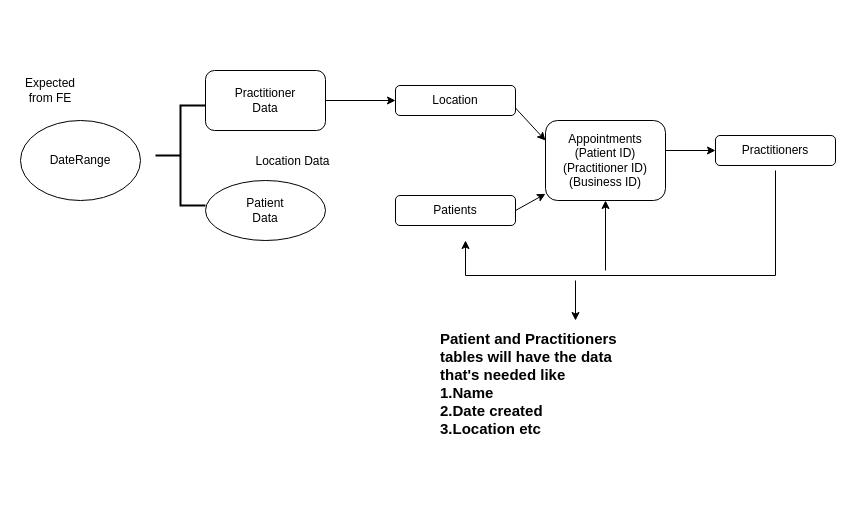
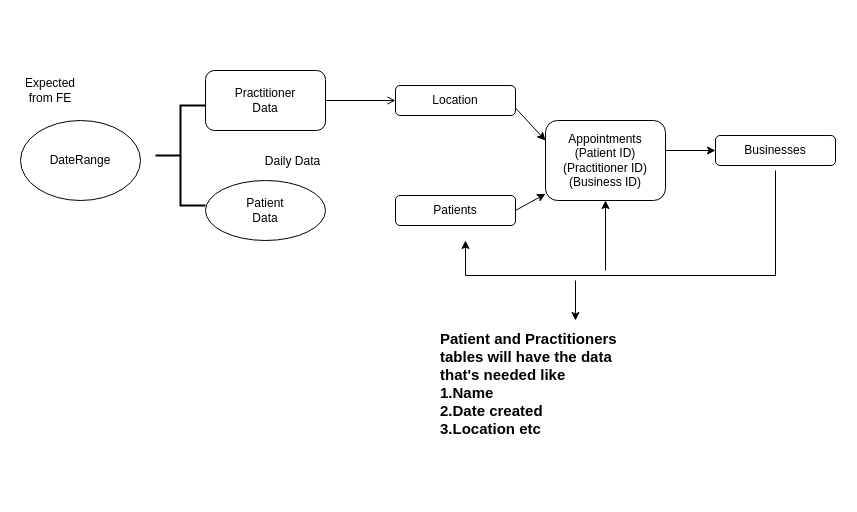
edge "Practitioner Data" -> "Location": arrowhead classic -> open
node "Practitioners": label "Practitioners" -> "Businesses"
node "Location Data": label "Location Data" -> "Daily Data"
